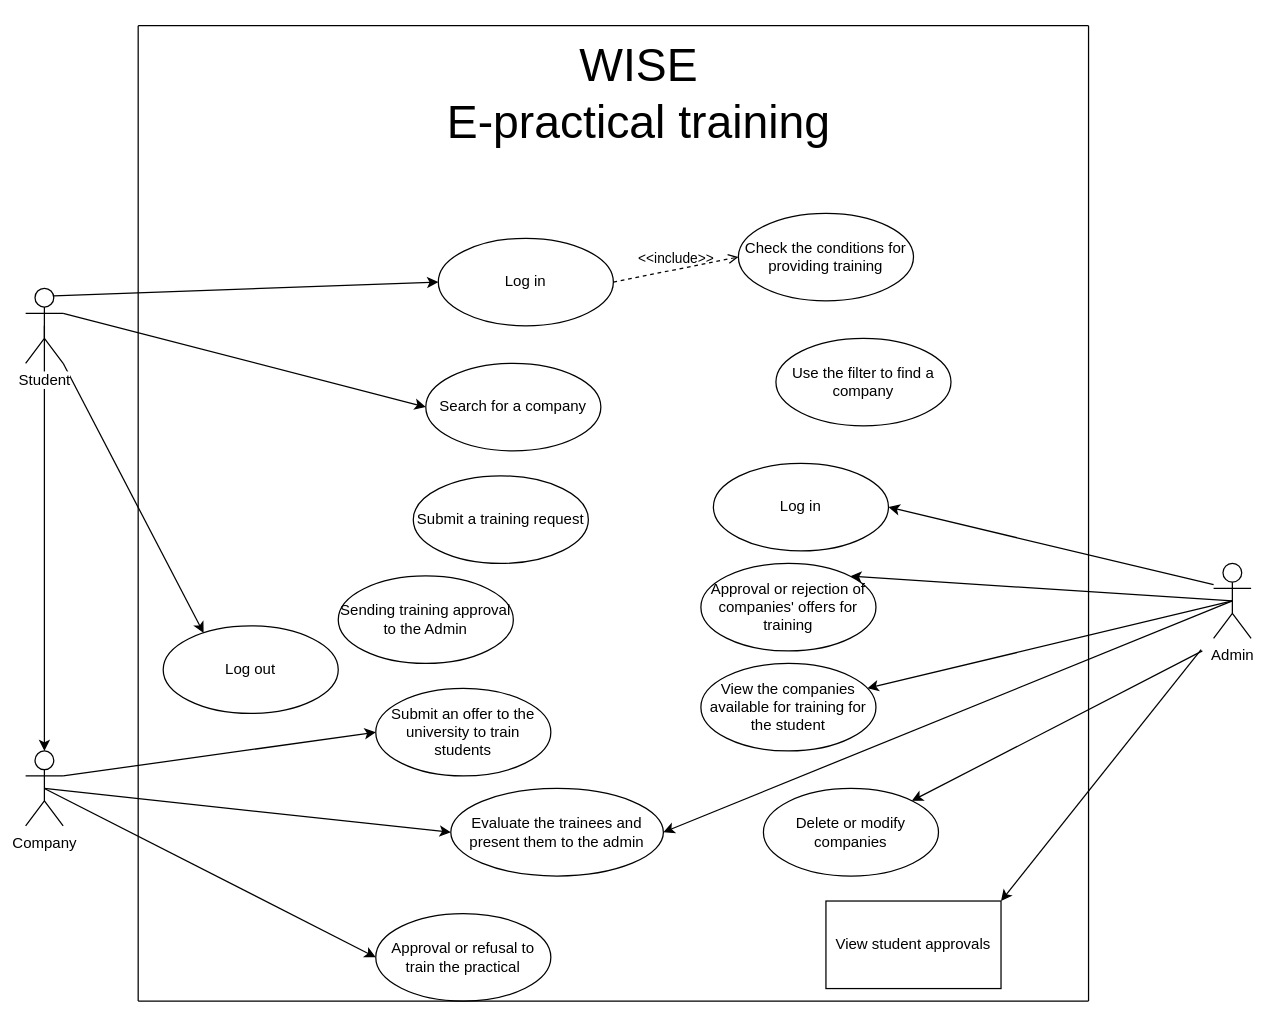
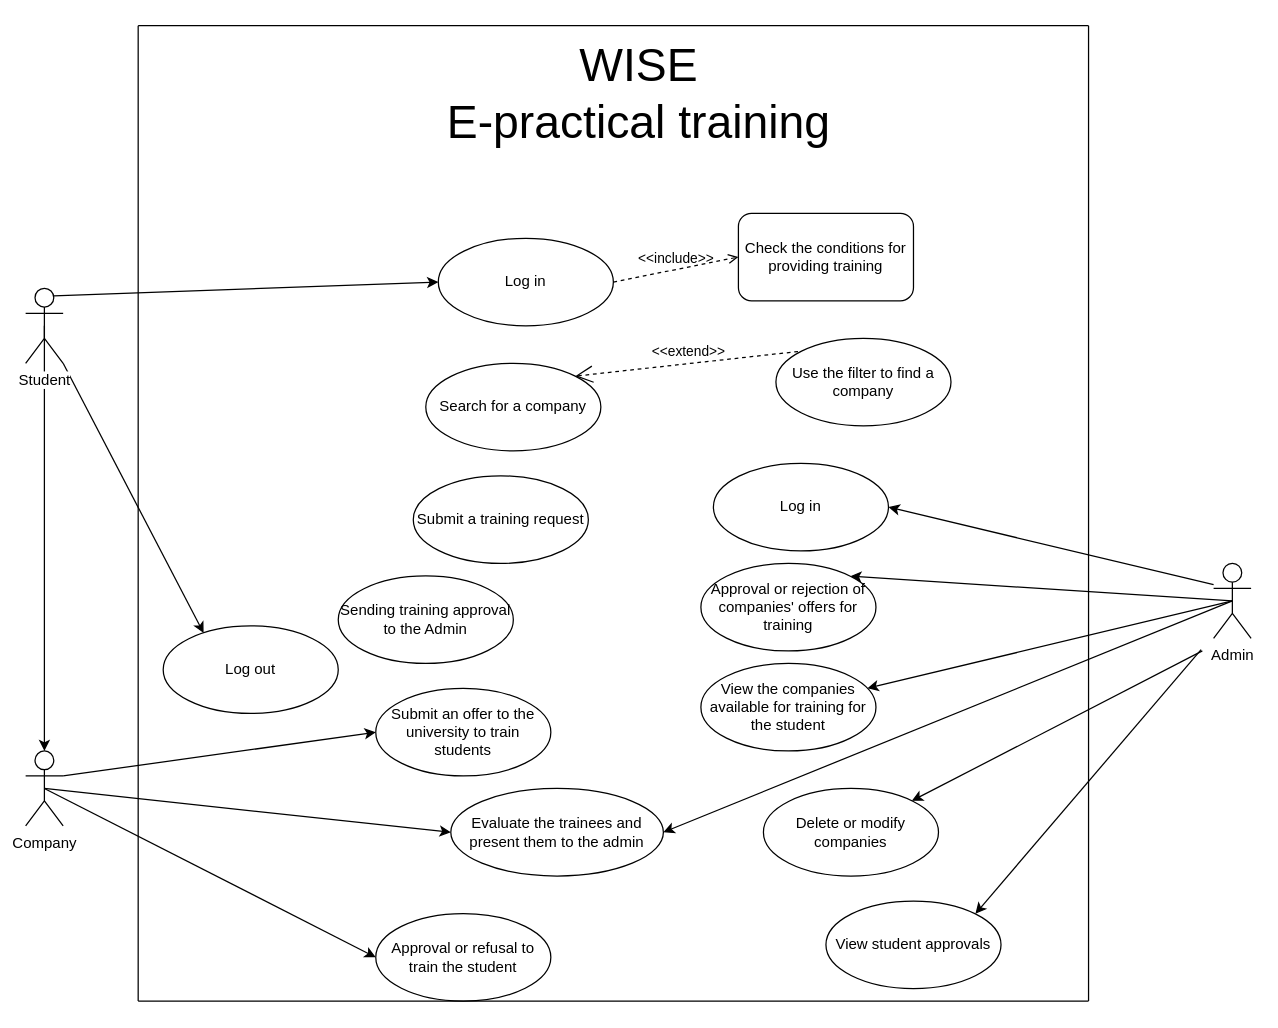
node "Check the conditions for providing training": shape ellipse -> rounded rectangle
edge "Student" -> "Search for a company": removed
edge "Use the filter to find a company" -> "Search for a company": added, label "<<extend>>"
node "View student approvals": shape rectangle -> ellipse
node "Approval or refusal to train the practical": label "Approval or refusal to train the practical" -> "Approval or refusal to train the student"
